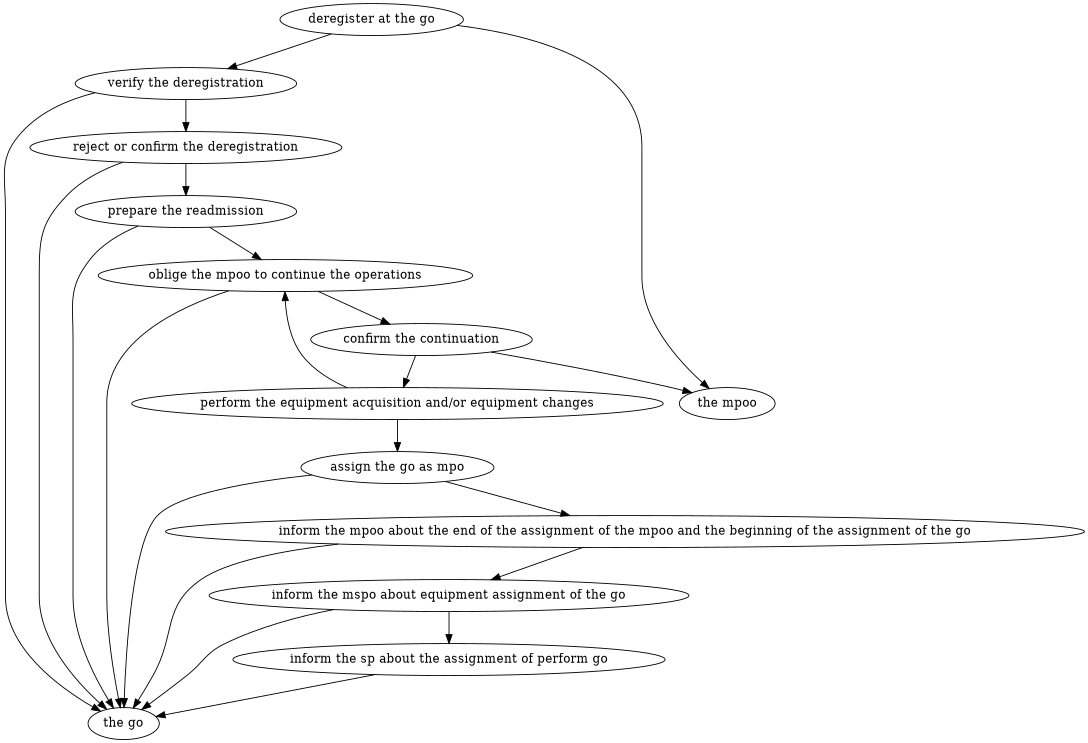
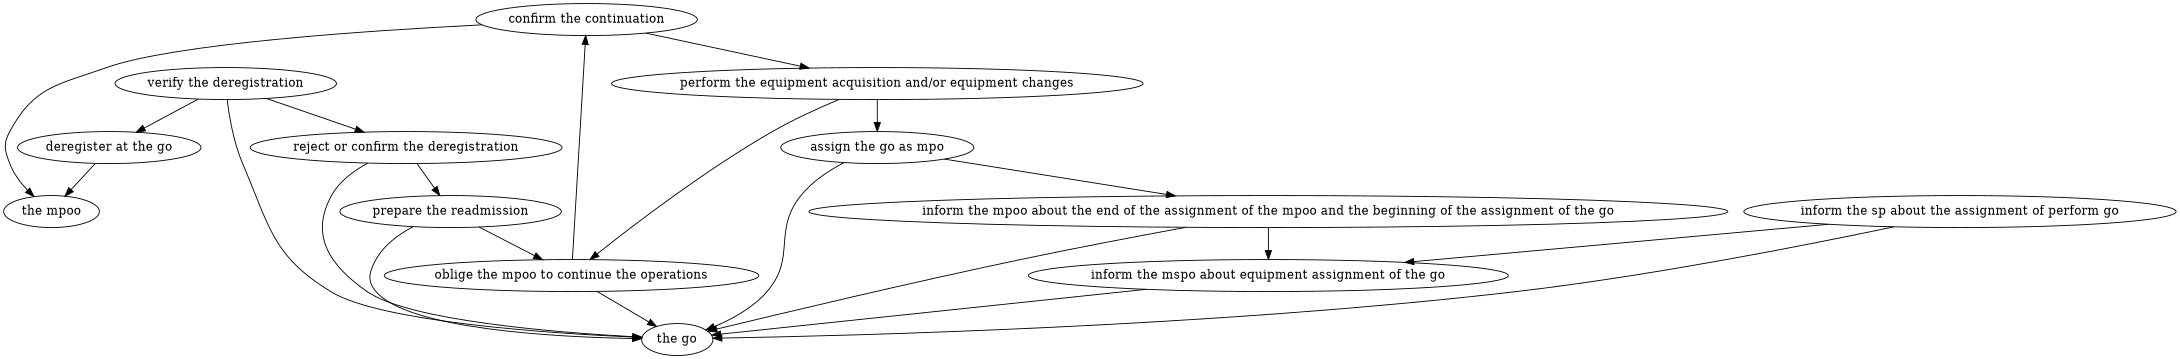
edge "deregister at the go" -> "verify the deregistration": reversed
edge "inform the mspo about equipment assignment of the go" -> "inform the sp about the assignment of perform go": reversed
